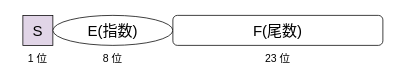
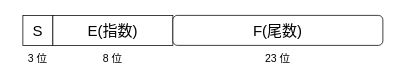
node "S": fillcolor #e1d5e7 -> #ffffff
node "E(指数)": shape ellipse -> rectangle
node "1 位": label "1 位" -> "3 位"
